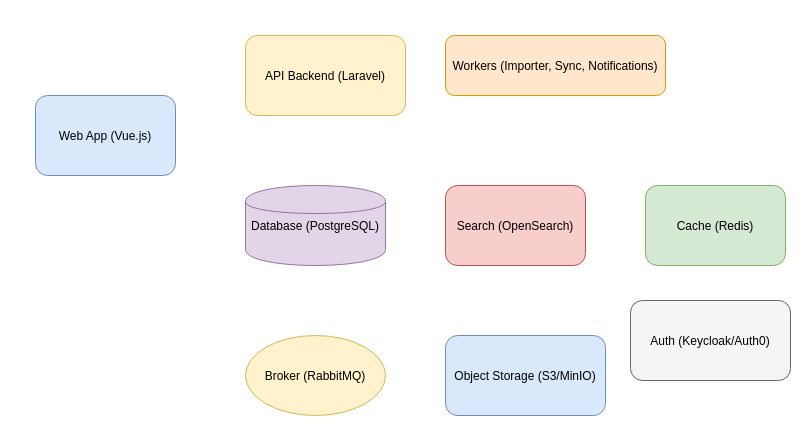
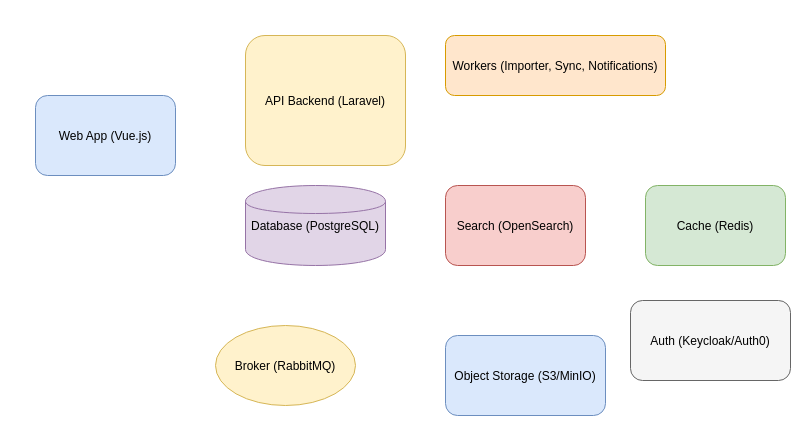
node "API Backend (Laravel)": size 160x80 -> 160x130
node "Broker (RabbitMQ)": moved (316, 376) -> (286, 366)
